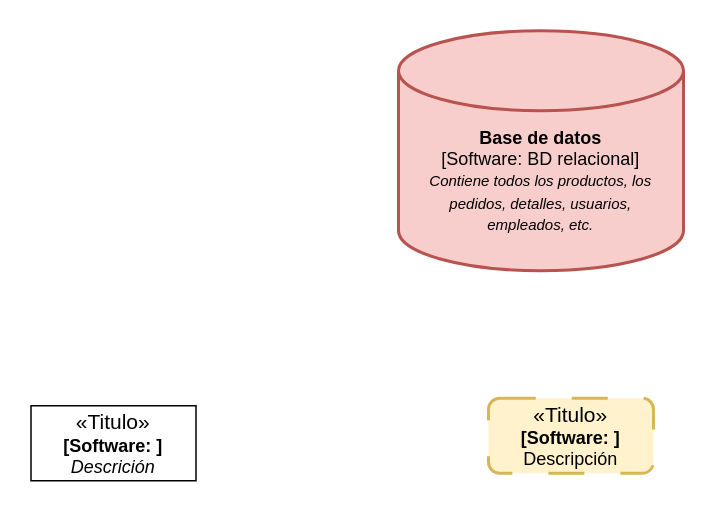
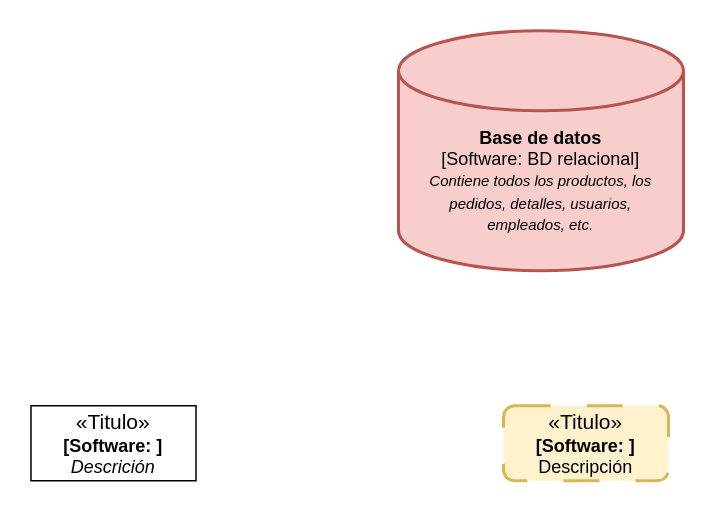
node "«Titulo» [Software: ] Descripción": moved (571, 436) -> (586, 443)
